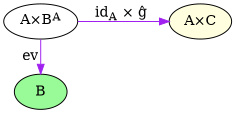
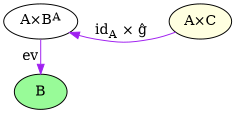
edge "A×B" -> "A×C": reversed
